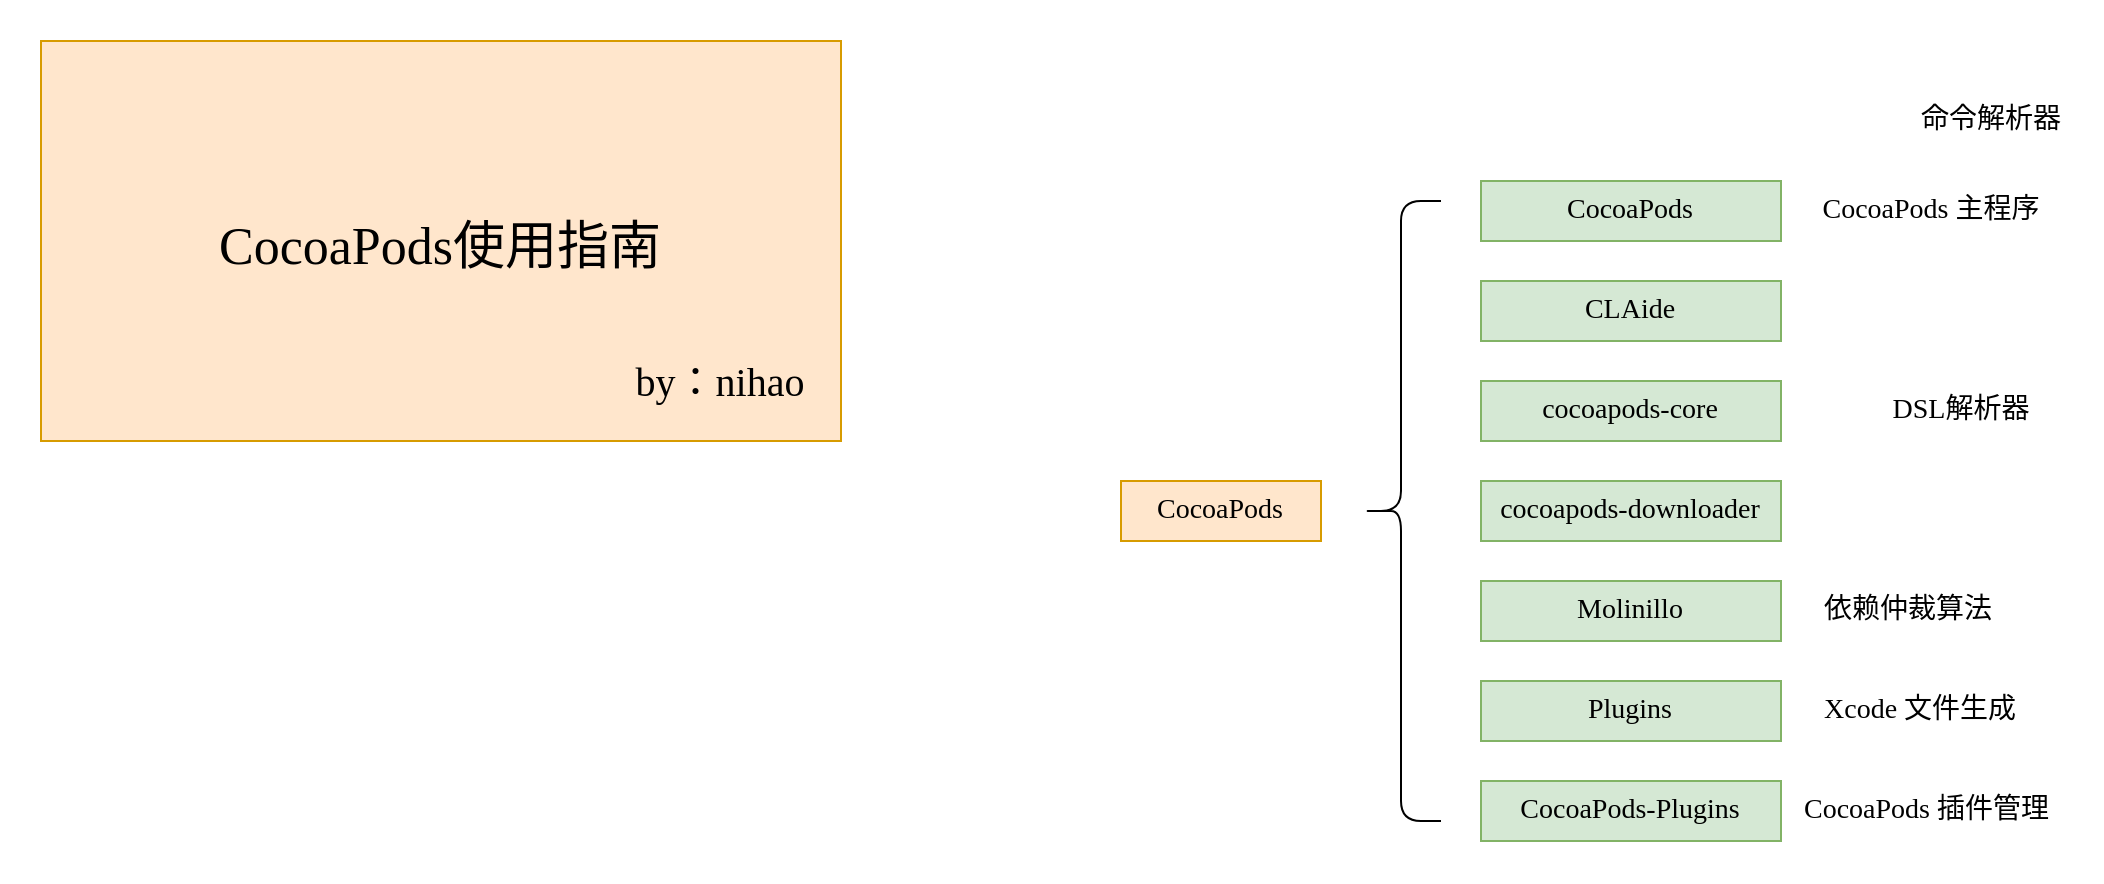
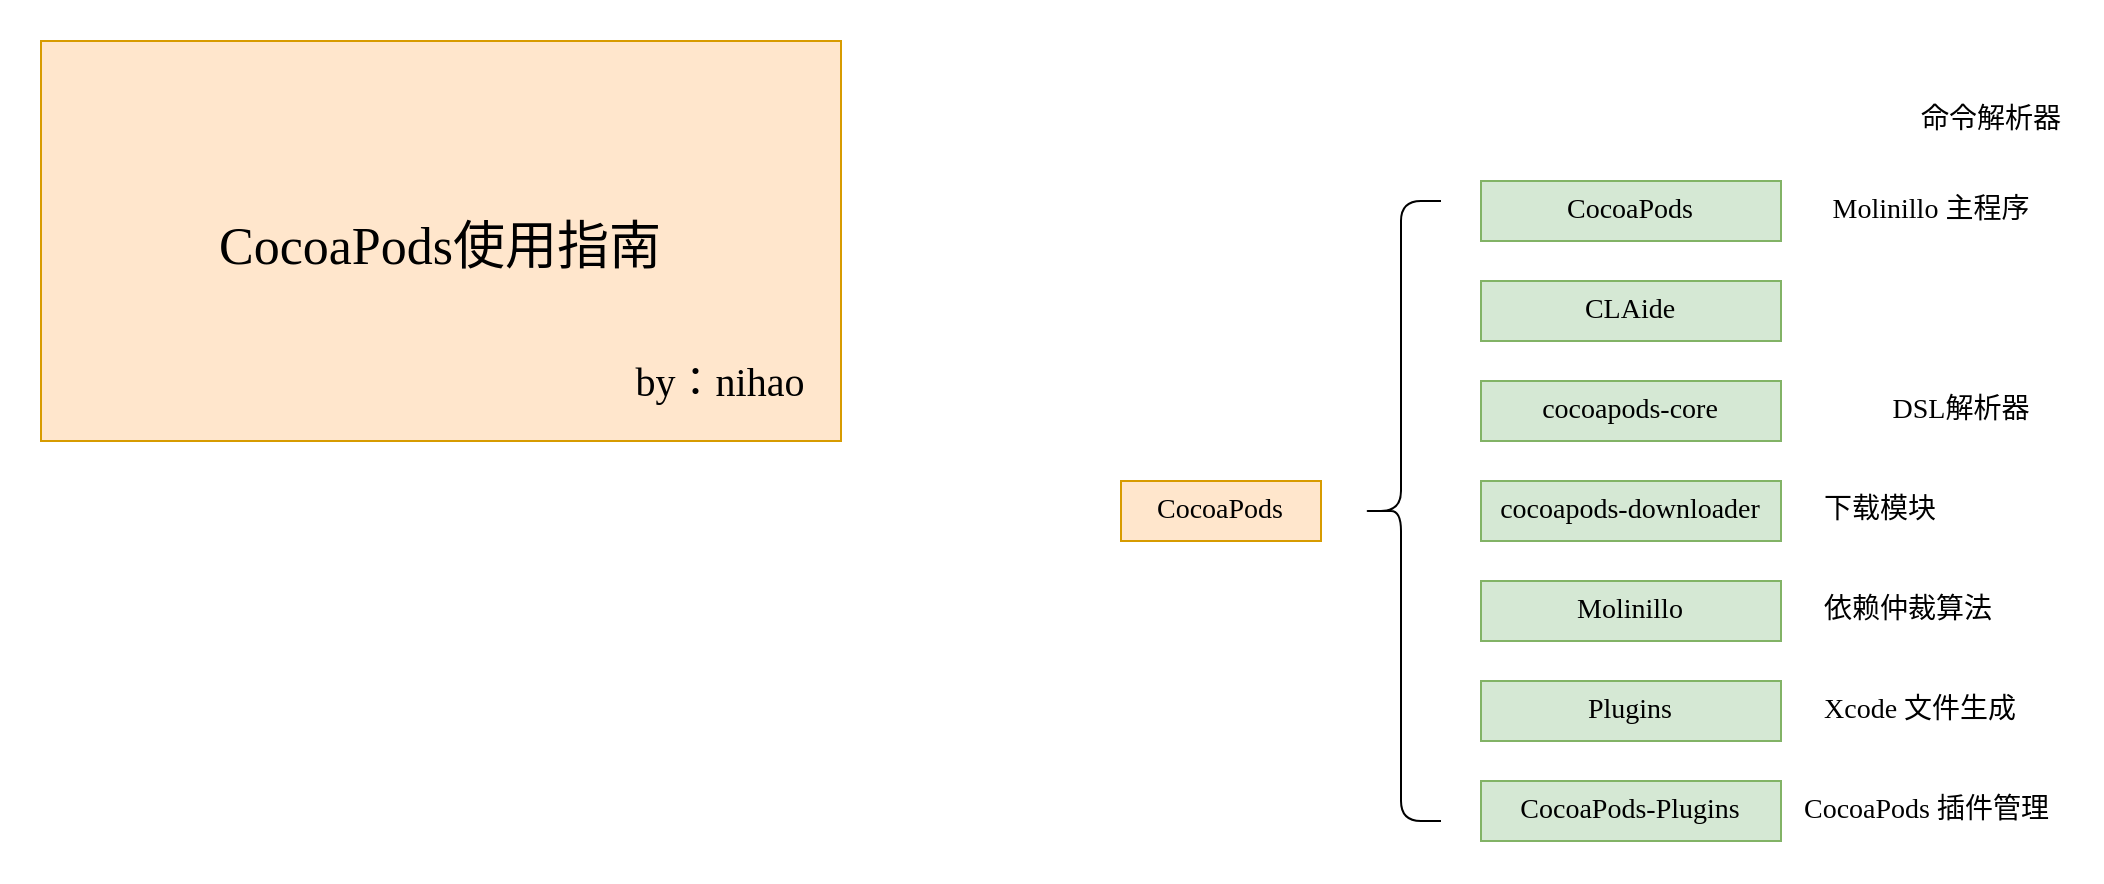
node "CocoaPods 主程序": label "CocoaPods 主程序" -> "Molinillo 主程序"
node "下载模块": added
